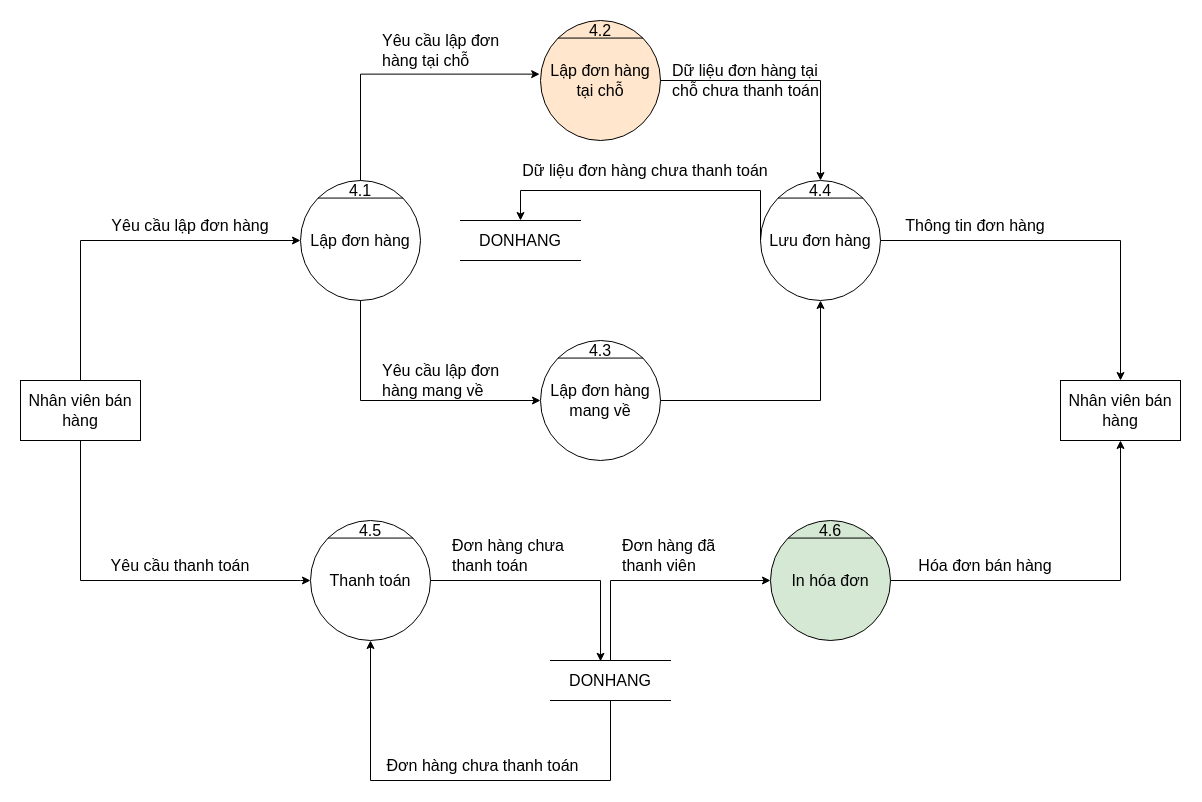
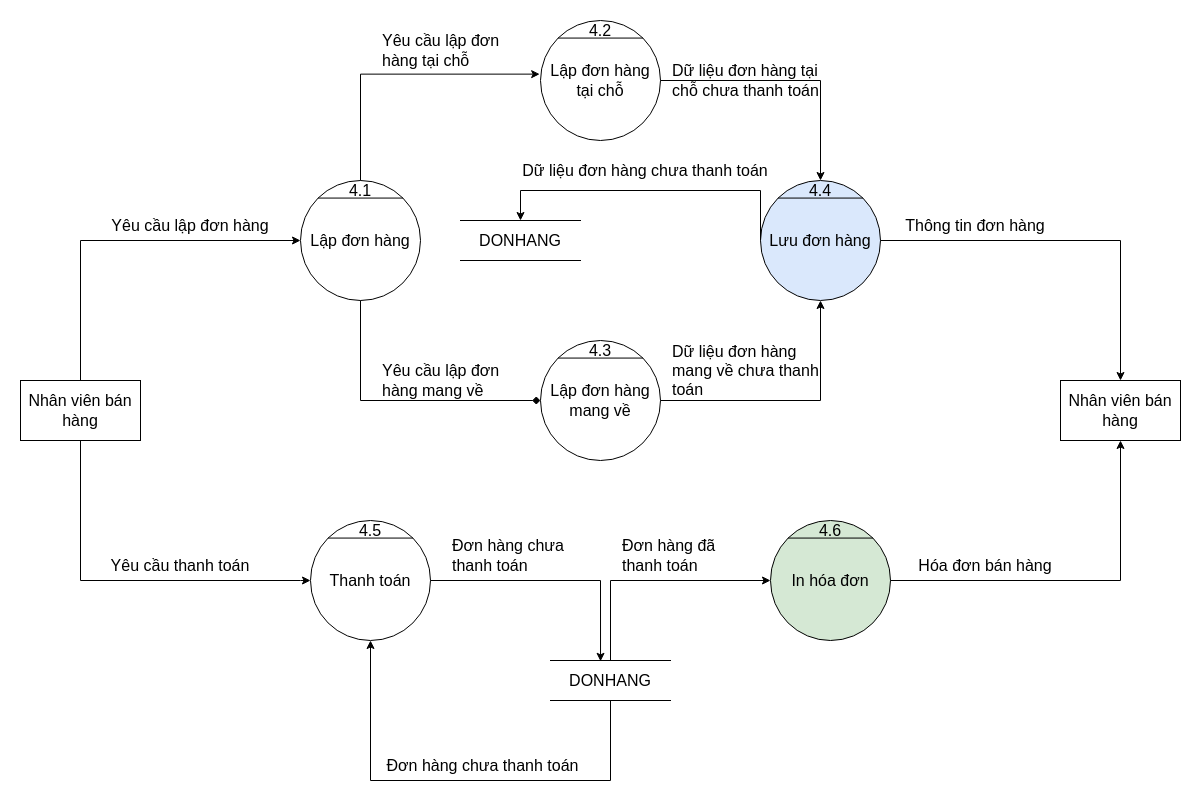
node "Lập đơn hàng tại chỗ": fillcolor #ffe6cc -> #ffffff
node "Lưu đơn hàng": fillcolor #ffffff -> #dae8fc
node "Dữ liệu đơn hàng mang về chưa thanh toán": added
edge "Lập đơn hàng" -> "Lập đơn hàng mang về": arrowhead classic -> diamond
node "Đơn hàng đã thanh viên": label "Đơn hàng đã thanh viên" -> "Đơn hàng đã thanh toán"
